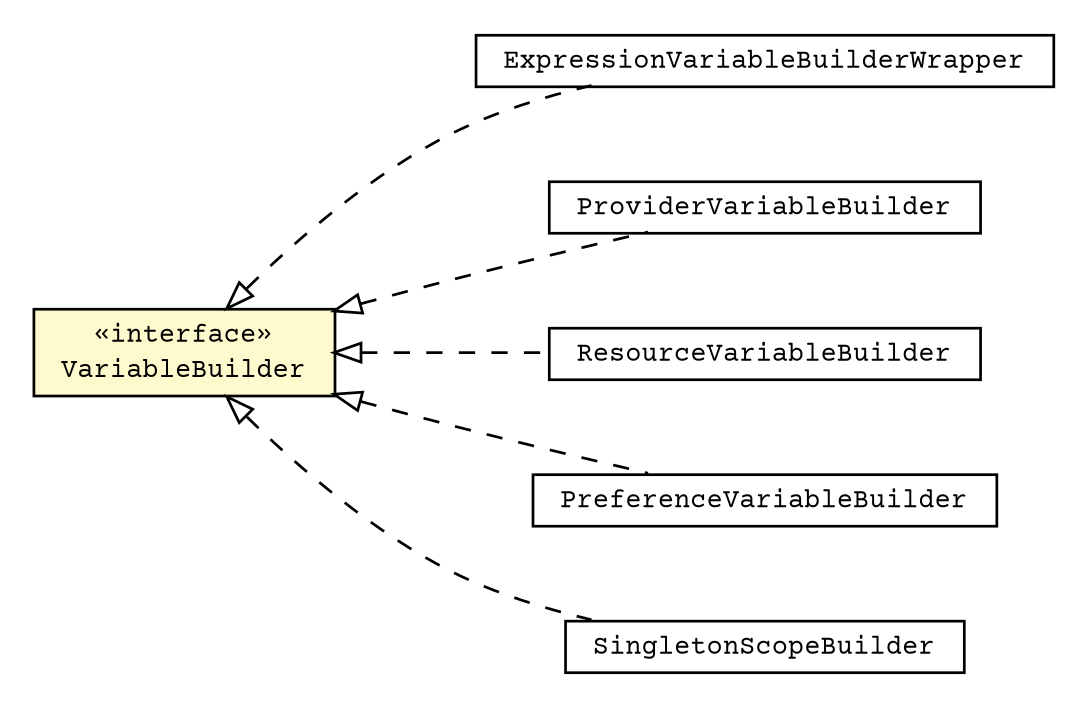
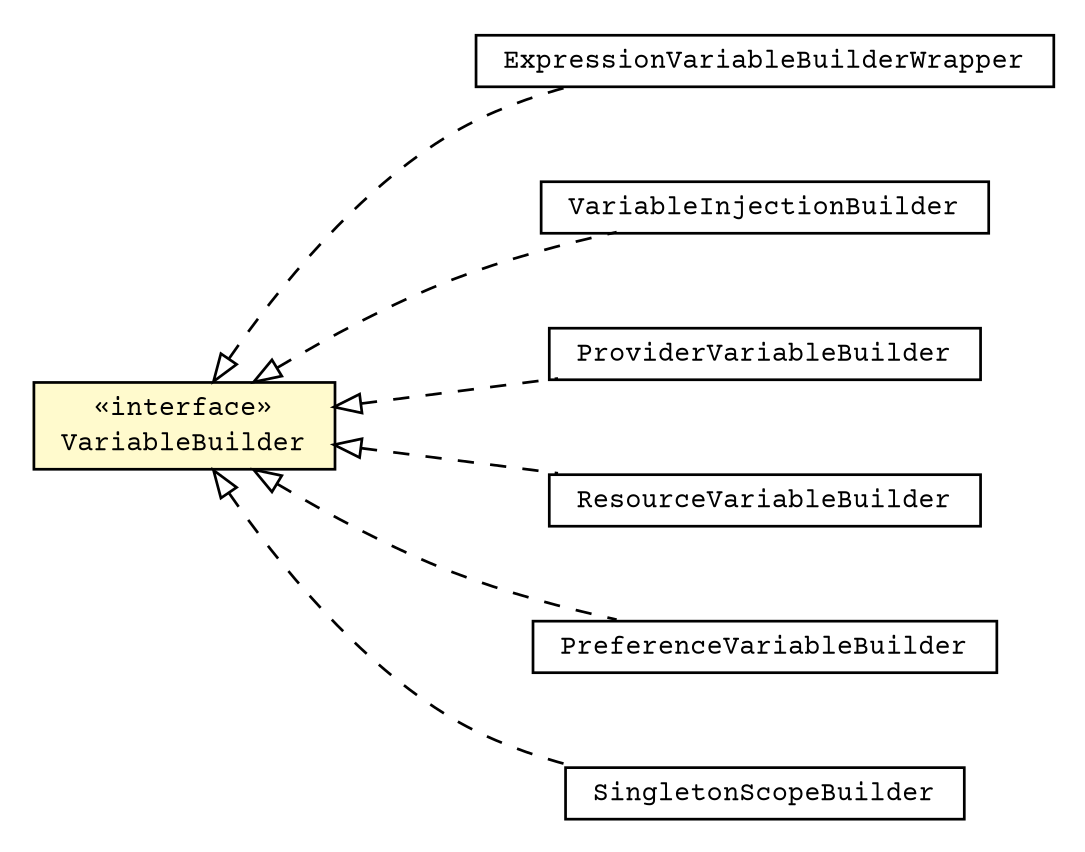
node "VariableInjectionBuilder": added
